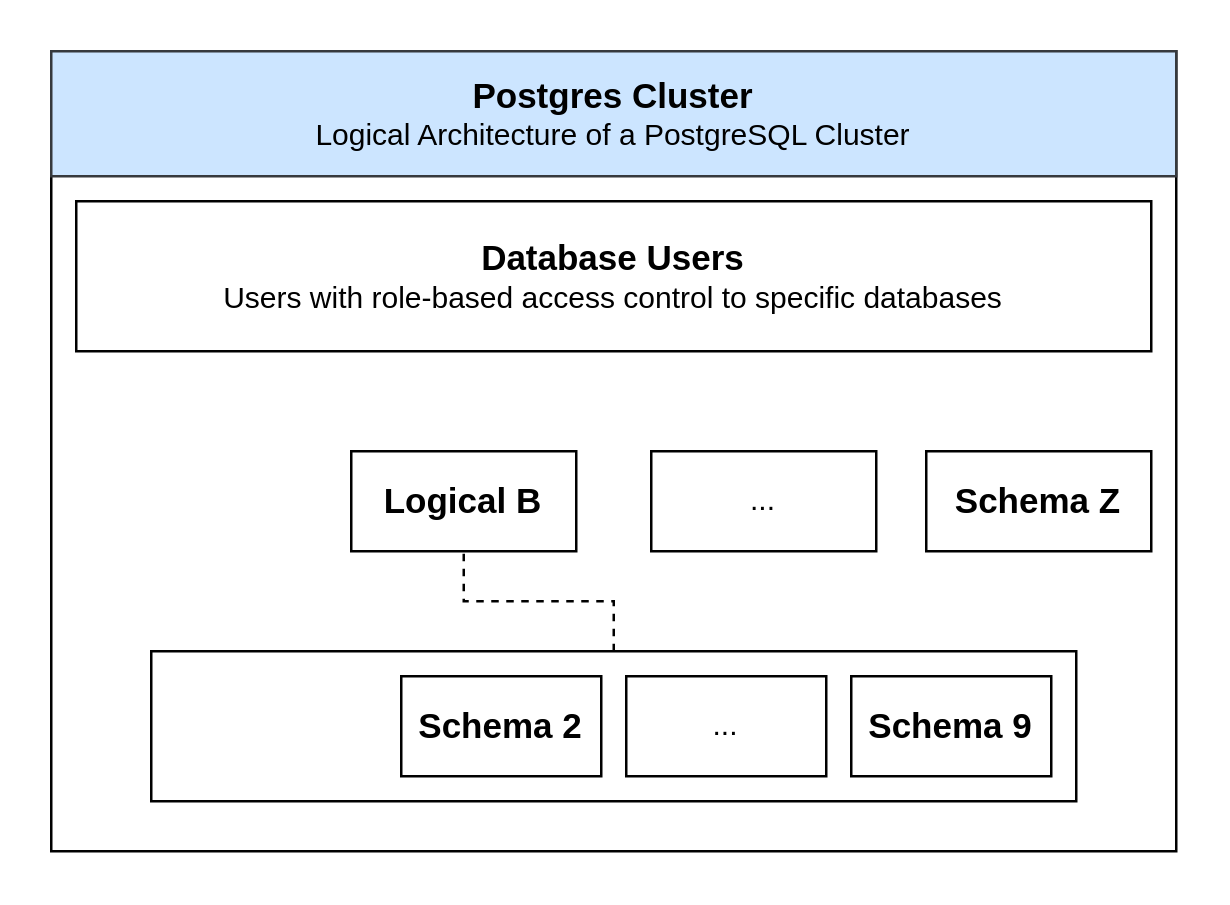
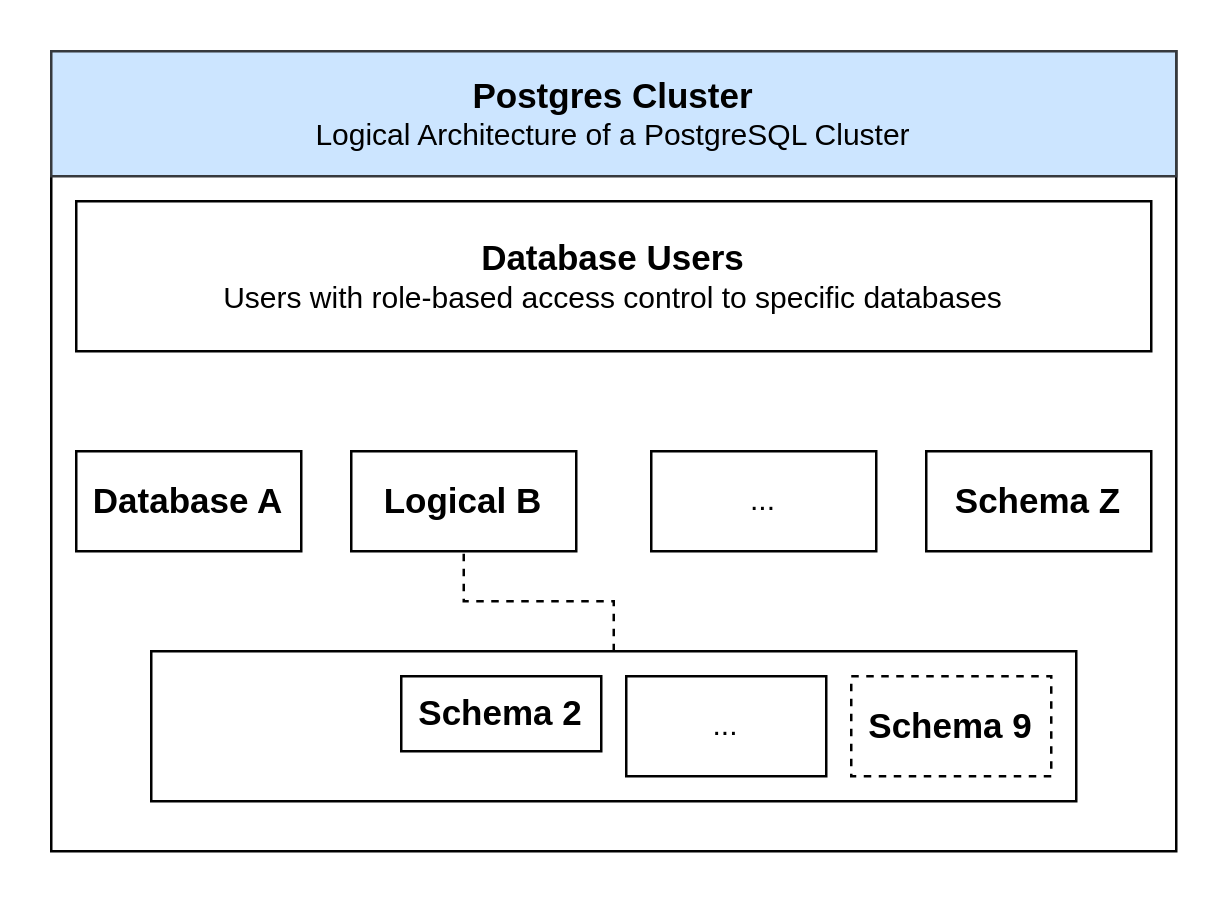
node "Database A": added
node "Schema 2": size 200x100 -> 200x75
node "Schema 9": style solid -> dashed
